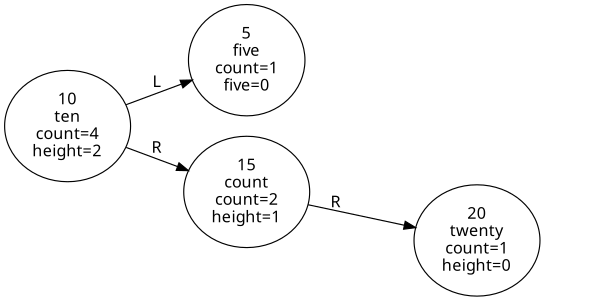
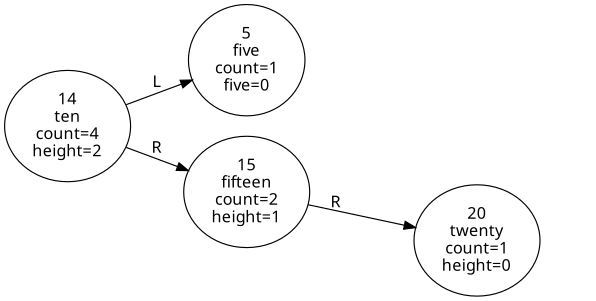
node "10 ten count=4 height=2": label "10 ten count=4 height=2" -> "14 ten count=4 height=2"
node "15 count count=2 height=1": label "15 count count=2 height=1" -> "15 fifteen count=2 height=1"
